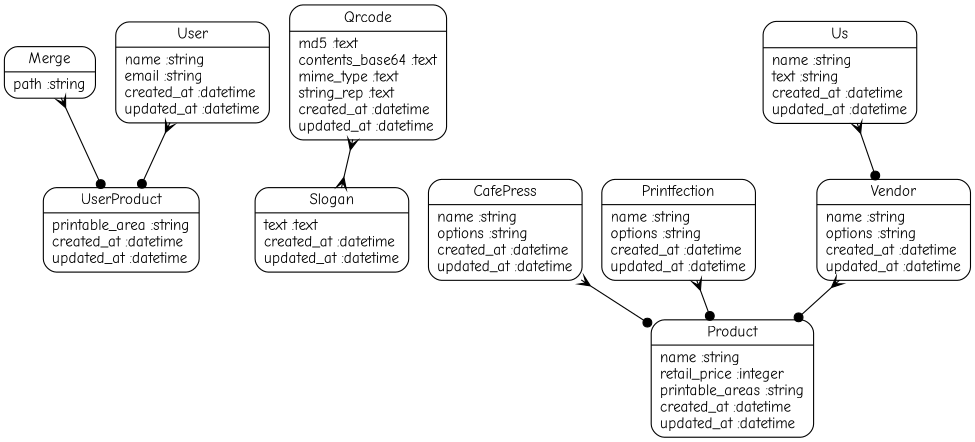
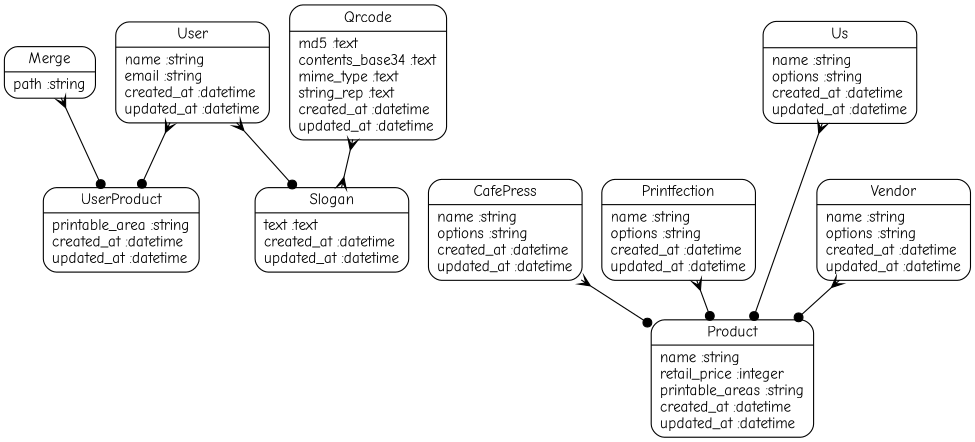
node "Qrcode": text "contents_base64 :text" -> "contents_base34 :text"
node "Us": text "text :string" -> "options :string"
edge "Us" -- "Vendor": now "Us" -- "Product"
edge "User" -- "Slogan": added
